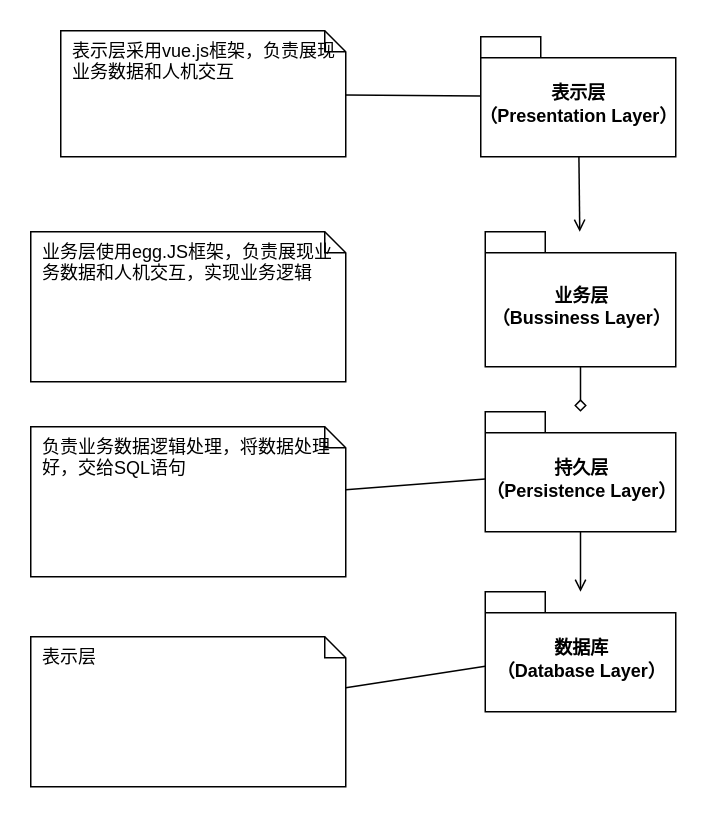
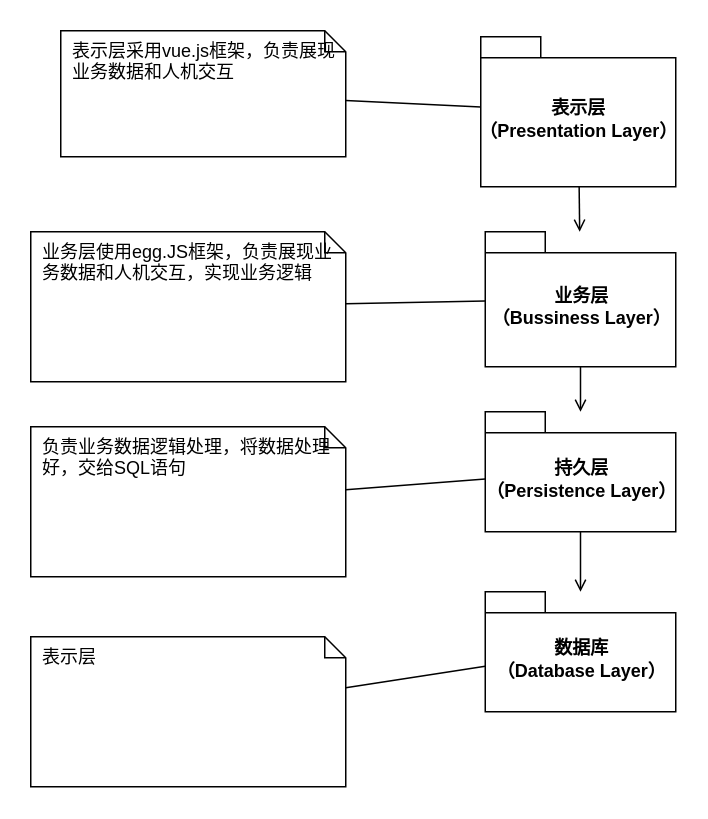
node "表示层 （Presentation Layer）": size 195x120 -> 195x150
edge "业务层 （Bussiness Layer）" -- "业务层使用egg.JS框架，负责展现业务数据和人机交互，实现业务逻辑": added
edge "业务层 （Bussiness Layer）" -> "持久层 （Persistence Layer）": arrowhead diamond -> open
